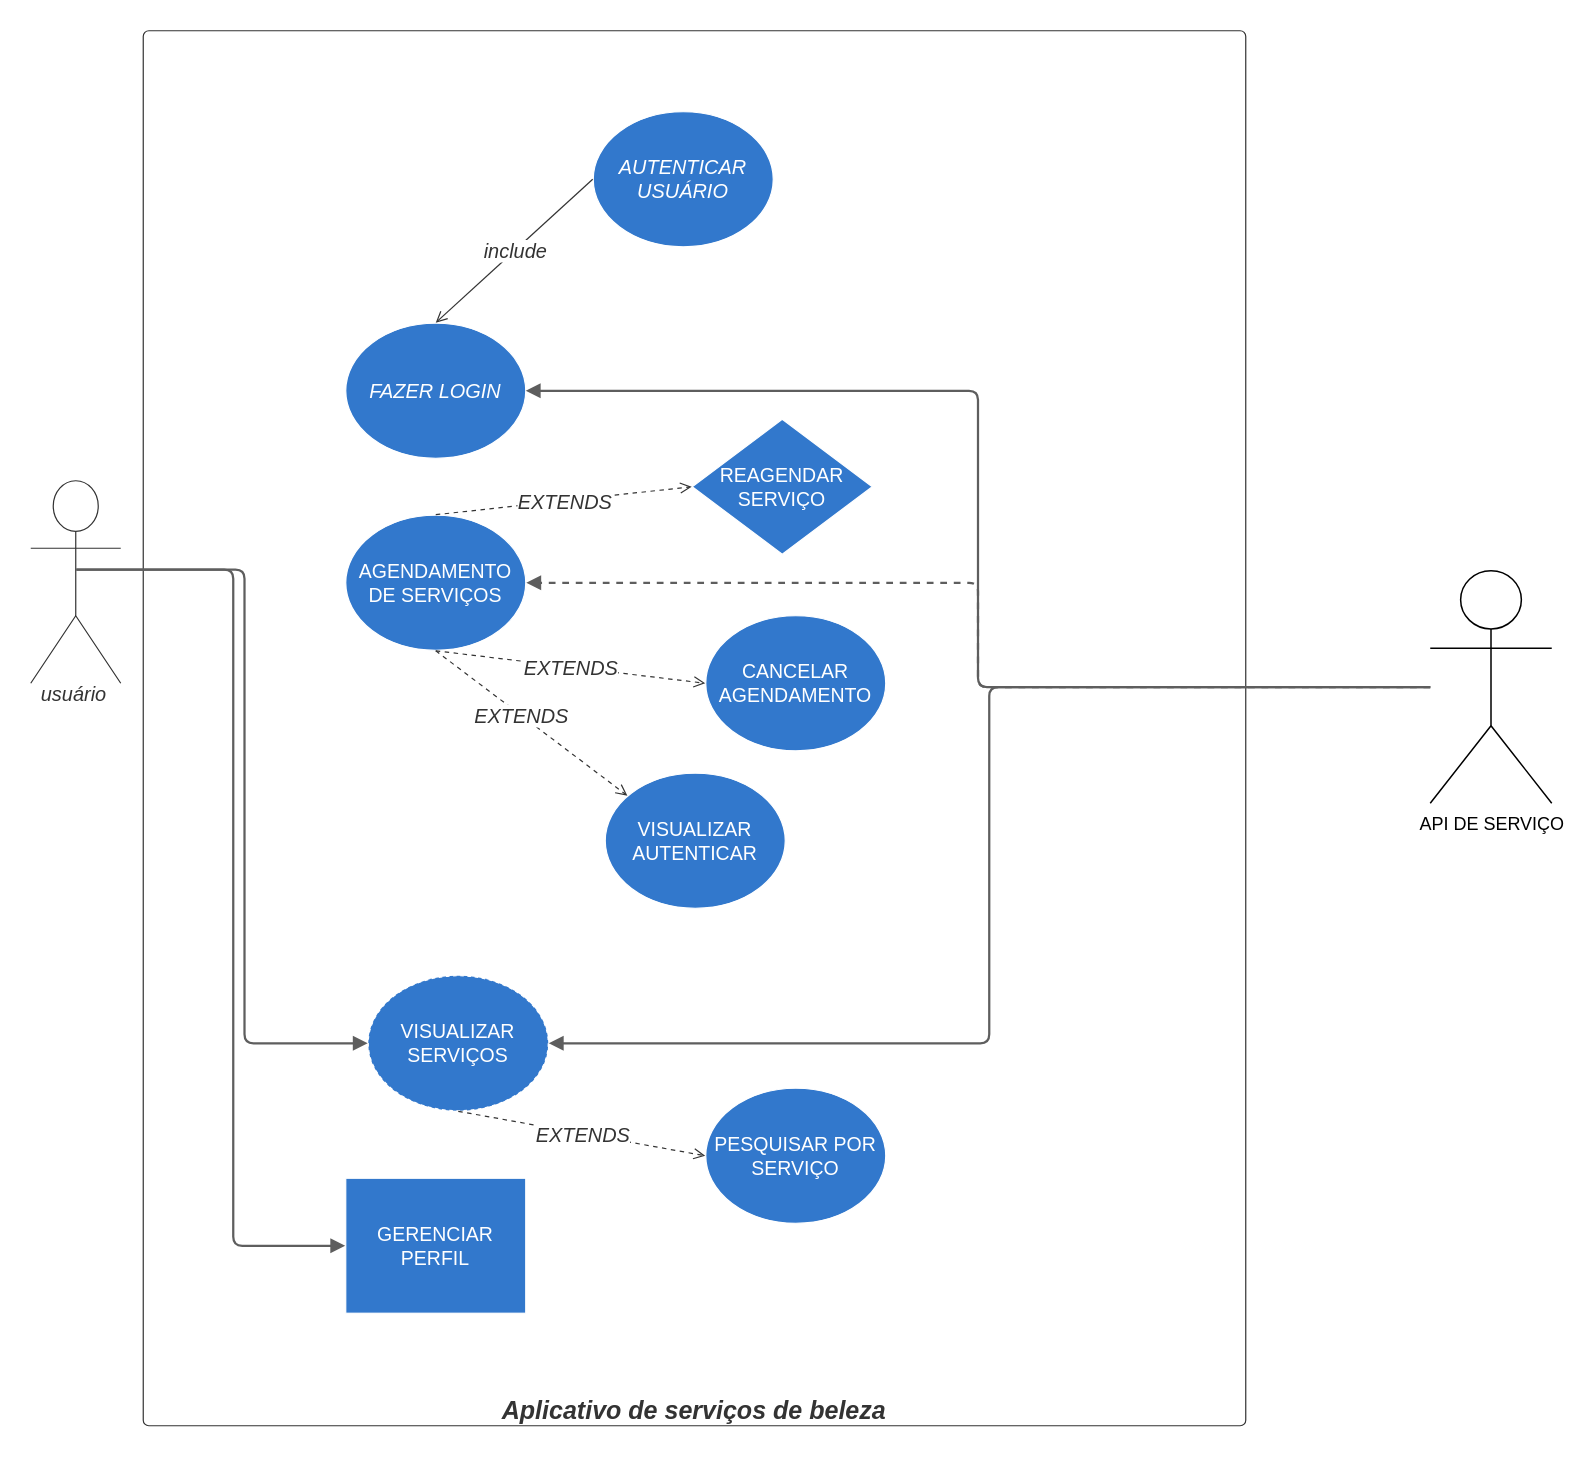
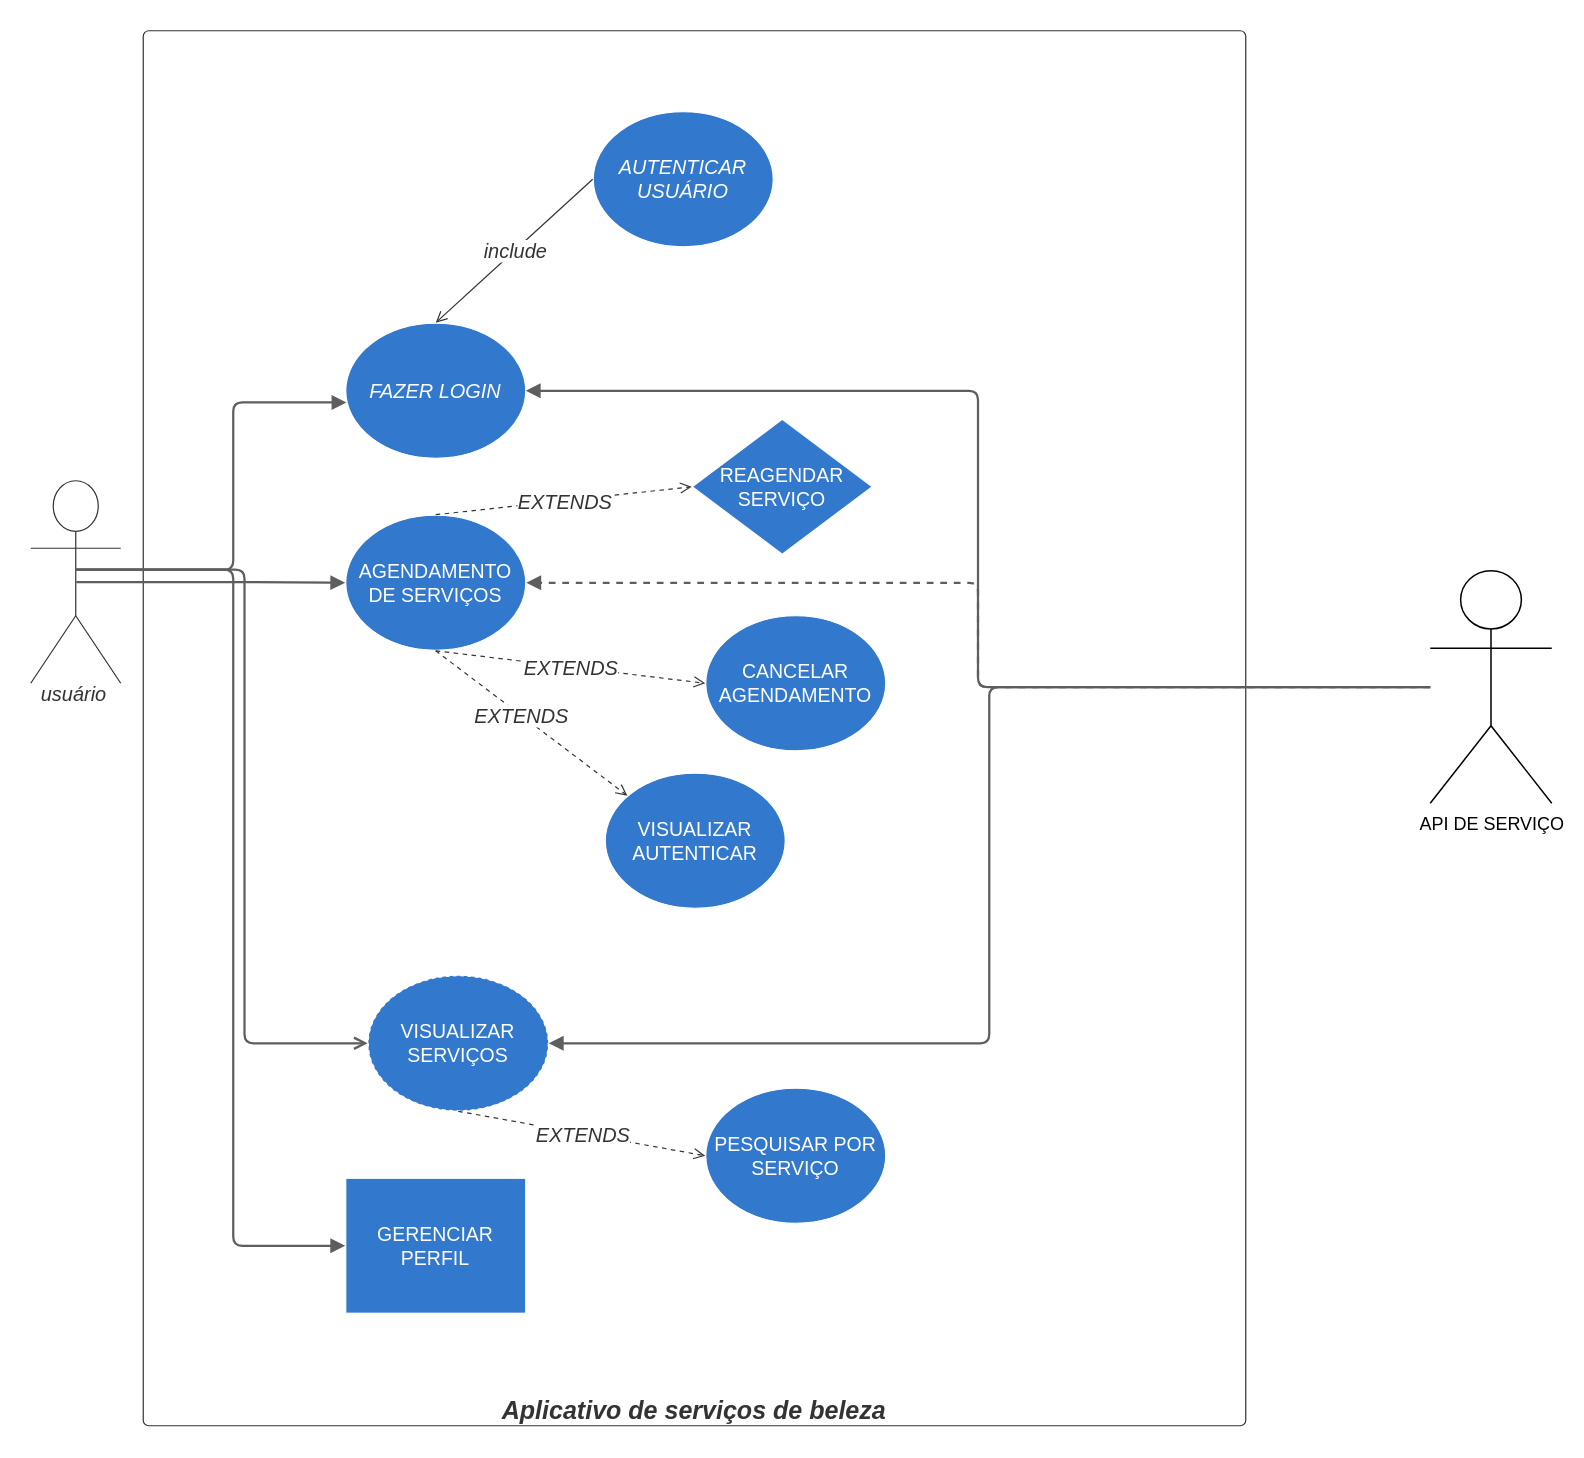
edge "usuário" -> "FAZER LOGIN": added
edge "usuário" -> "AGENDAMENTO DE SERVIÇOS": added
edge "usuário" -> "VISUALIZAR SERVIÇOS": arrowhead block -> open
